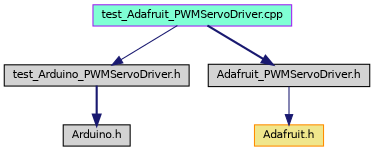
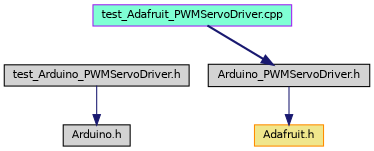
edge "test_Adafruit_PWMServoDriver.cpp" -> "test_Arduino_PWMServoDriver.h": removed
node "Adafruit_PWMServoDriver.h": label "Adafruit_PWMServoDriver.h" -> "Arduino_PWMServoDriver.h"
edge "test_Arduino_PWMServoDriver.h" -> "Arduino.h": style bold -> solid
